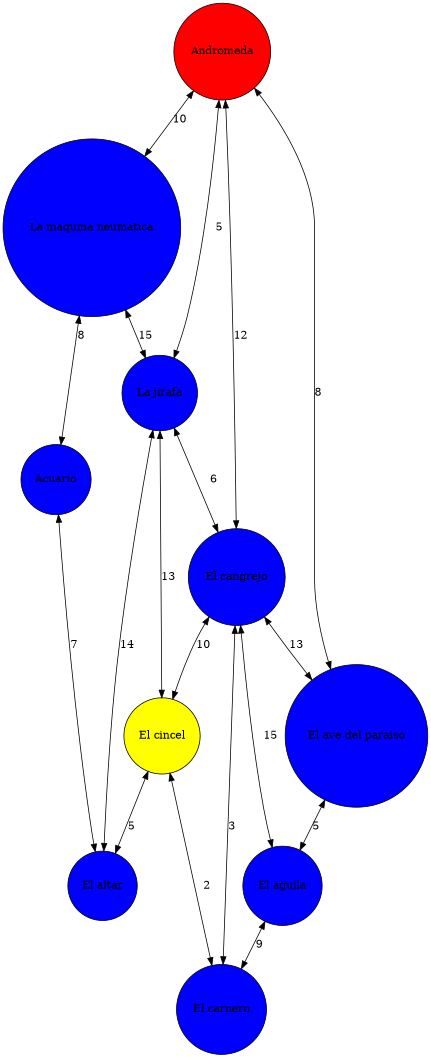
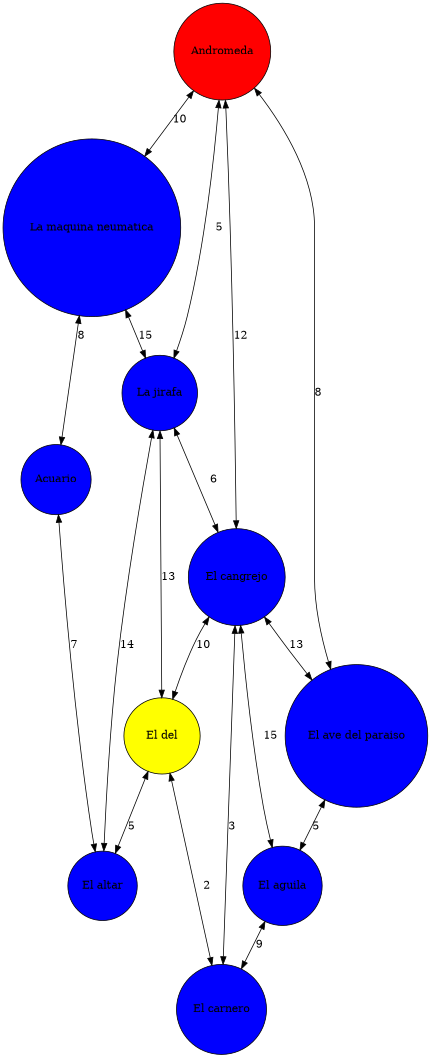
node "El cincel": label "El cincel" -> "El del"
